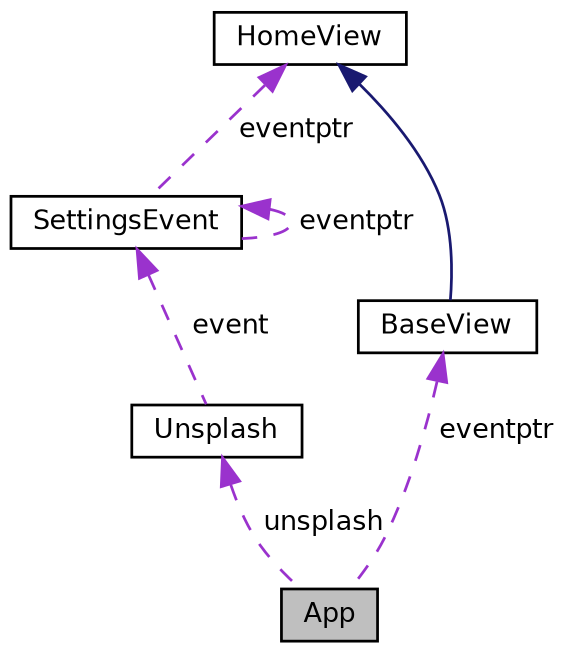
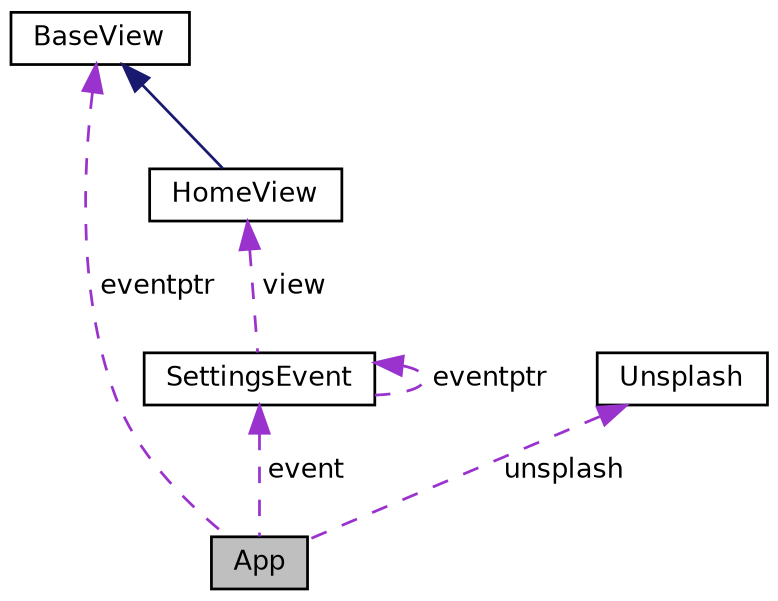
edge "SettingsEvent" -> "HomeView": label " eventptr" -> " view"
edge "BaseView" -> "HomeView": reversed
edge "Unsplash" -> "SettingsEvent": now "App" -> "SettingsEvent"
